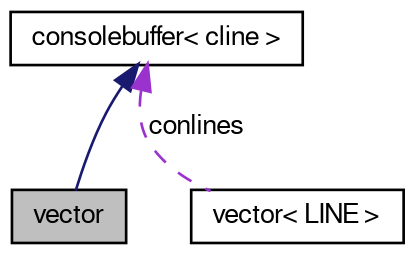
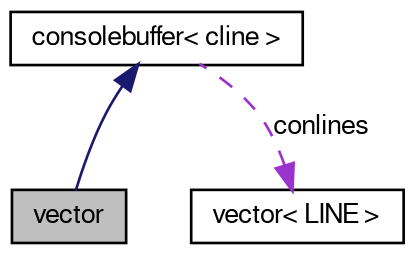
edge "vector< LINE >" -> "consolebuffer< cline >": reversed
